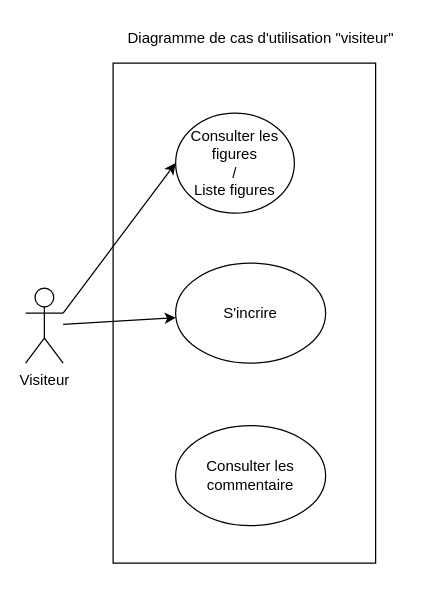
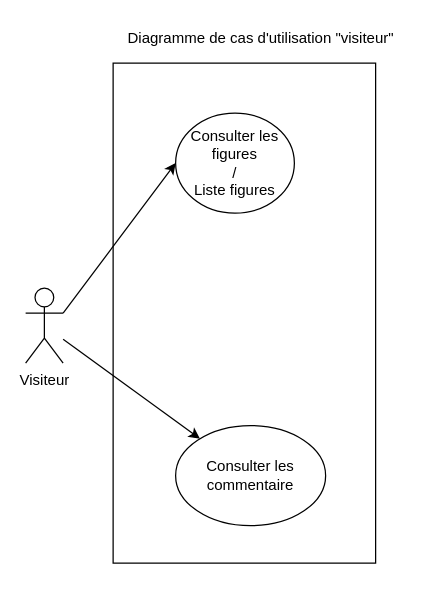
node "S'incrire": removed
edge "Visiteur" -> "S'incrire": removed
edge "Visiteur" -> "Consulter les commentaire": added
